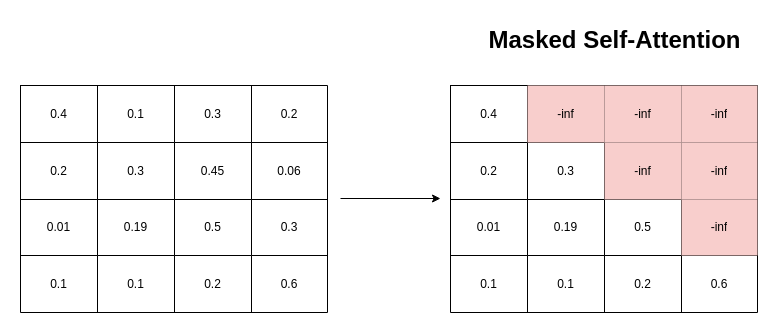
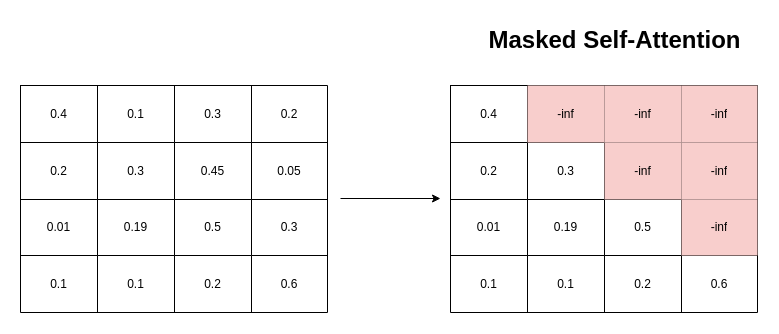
node "0.06": label "0.06" -> "0.05"
